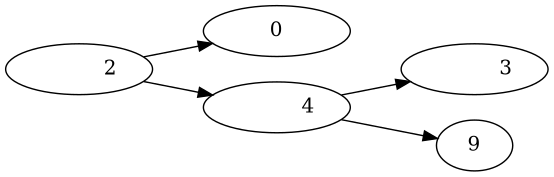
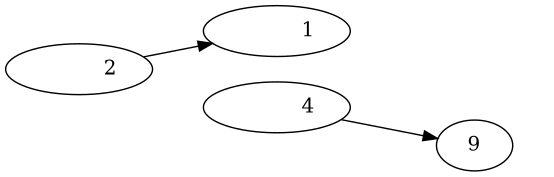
node "0": label "0" -> "1"
node "3": removed
edge "2" -> "4": removed
